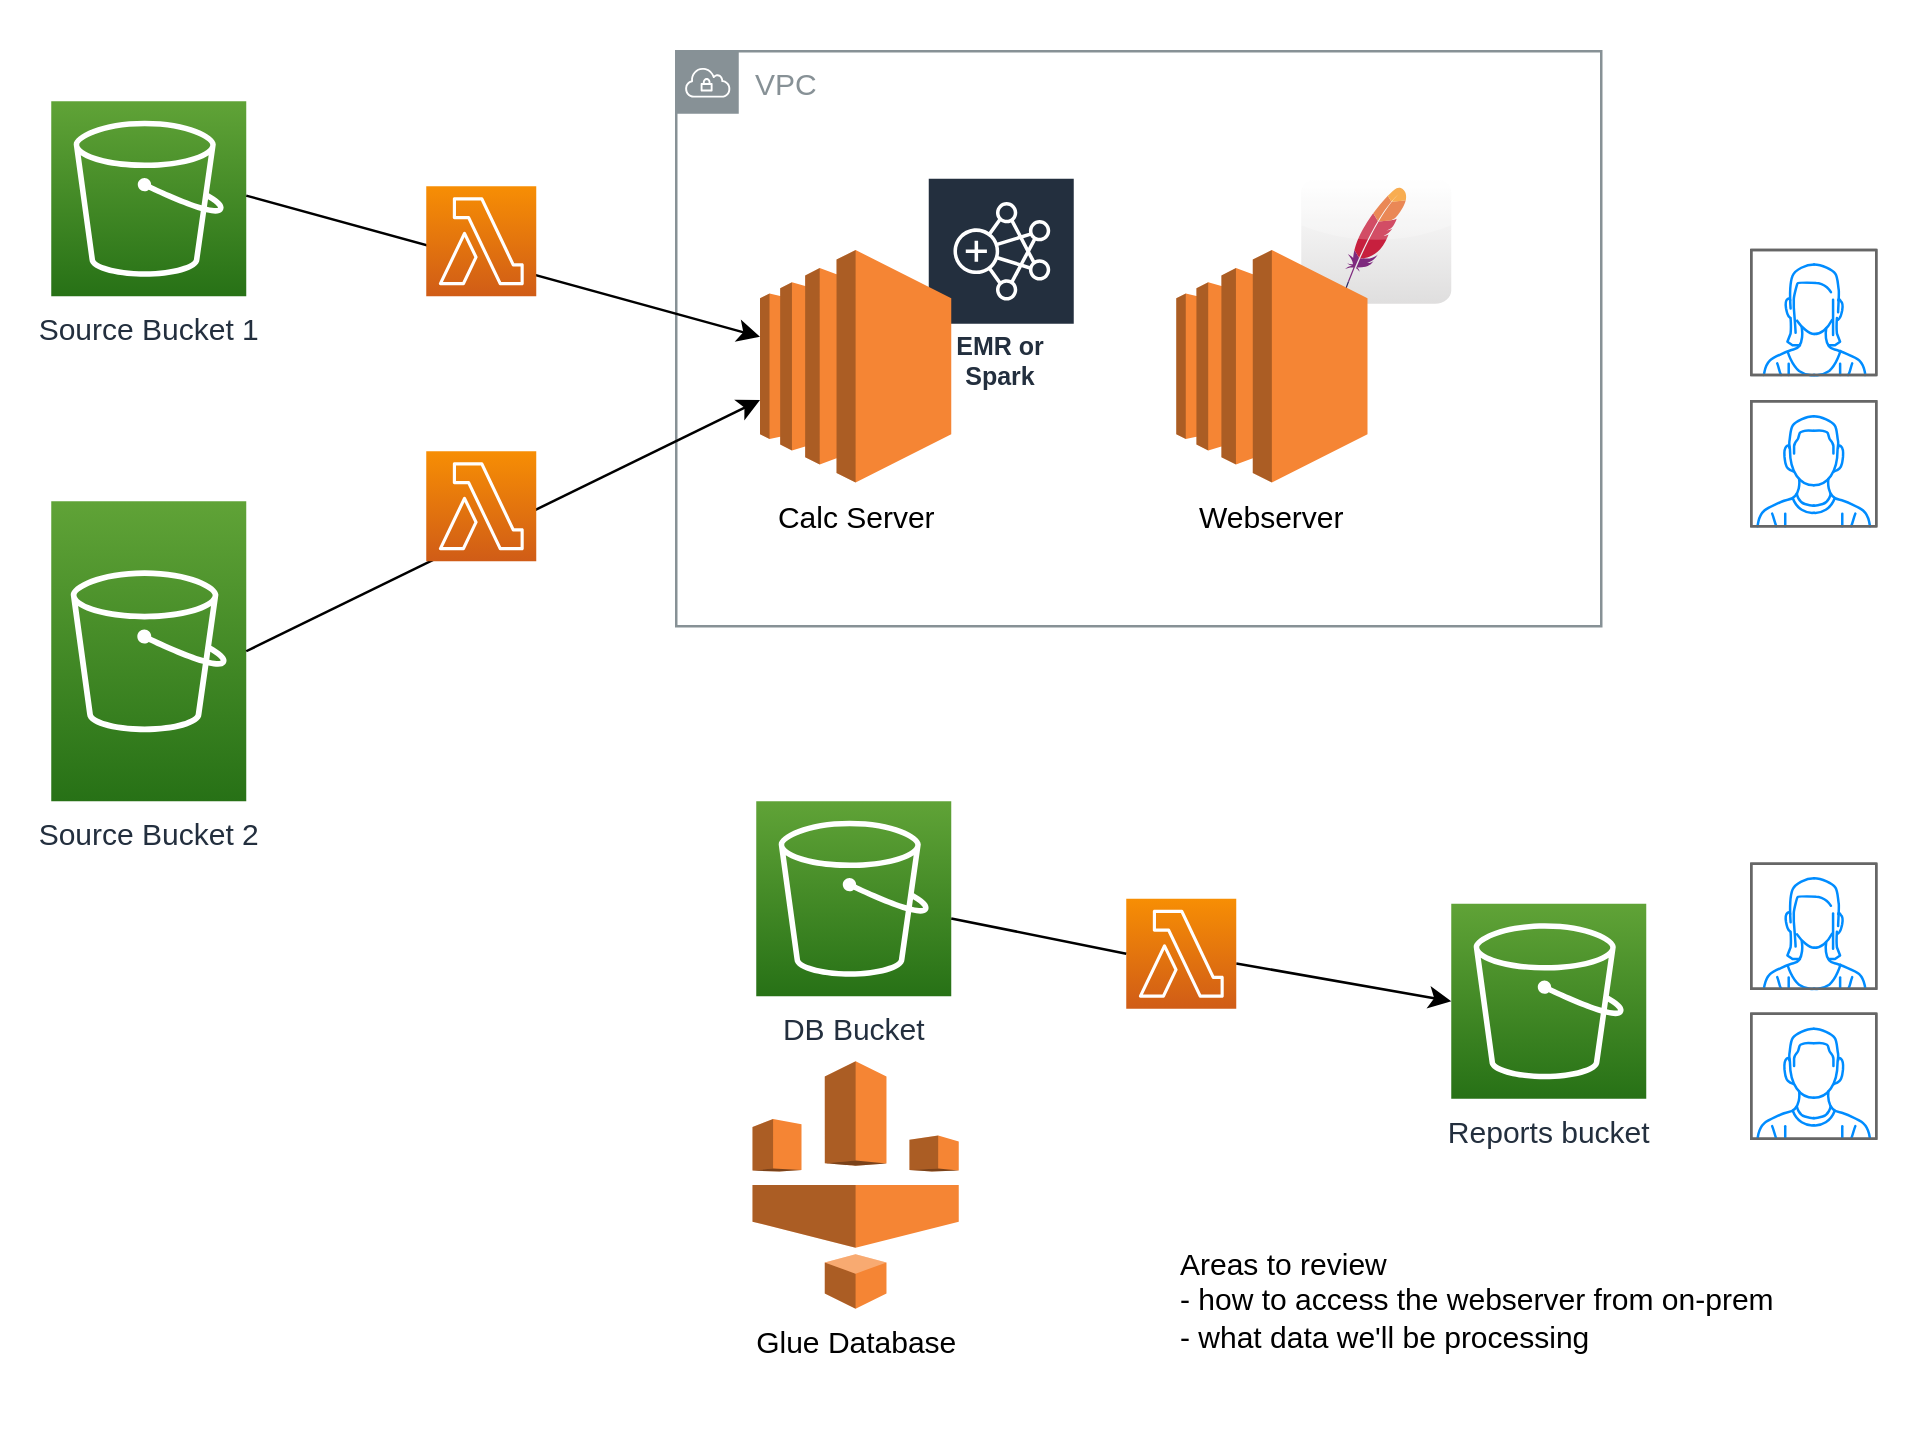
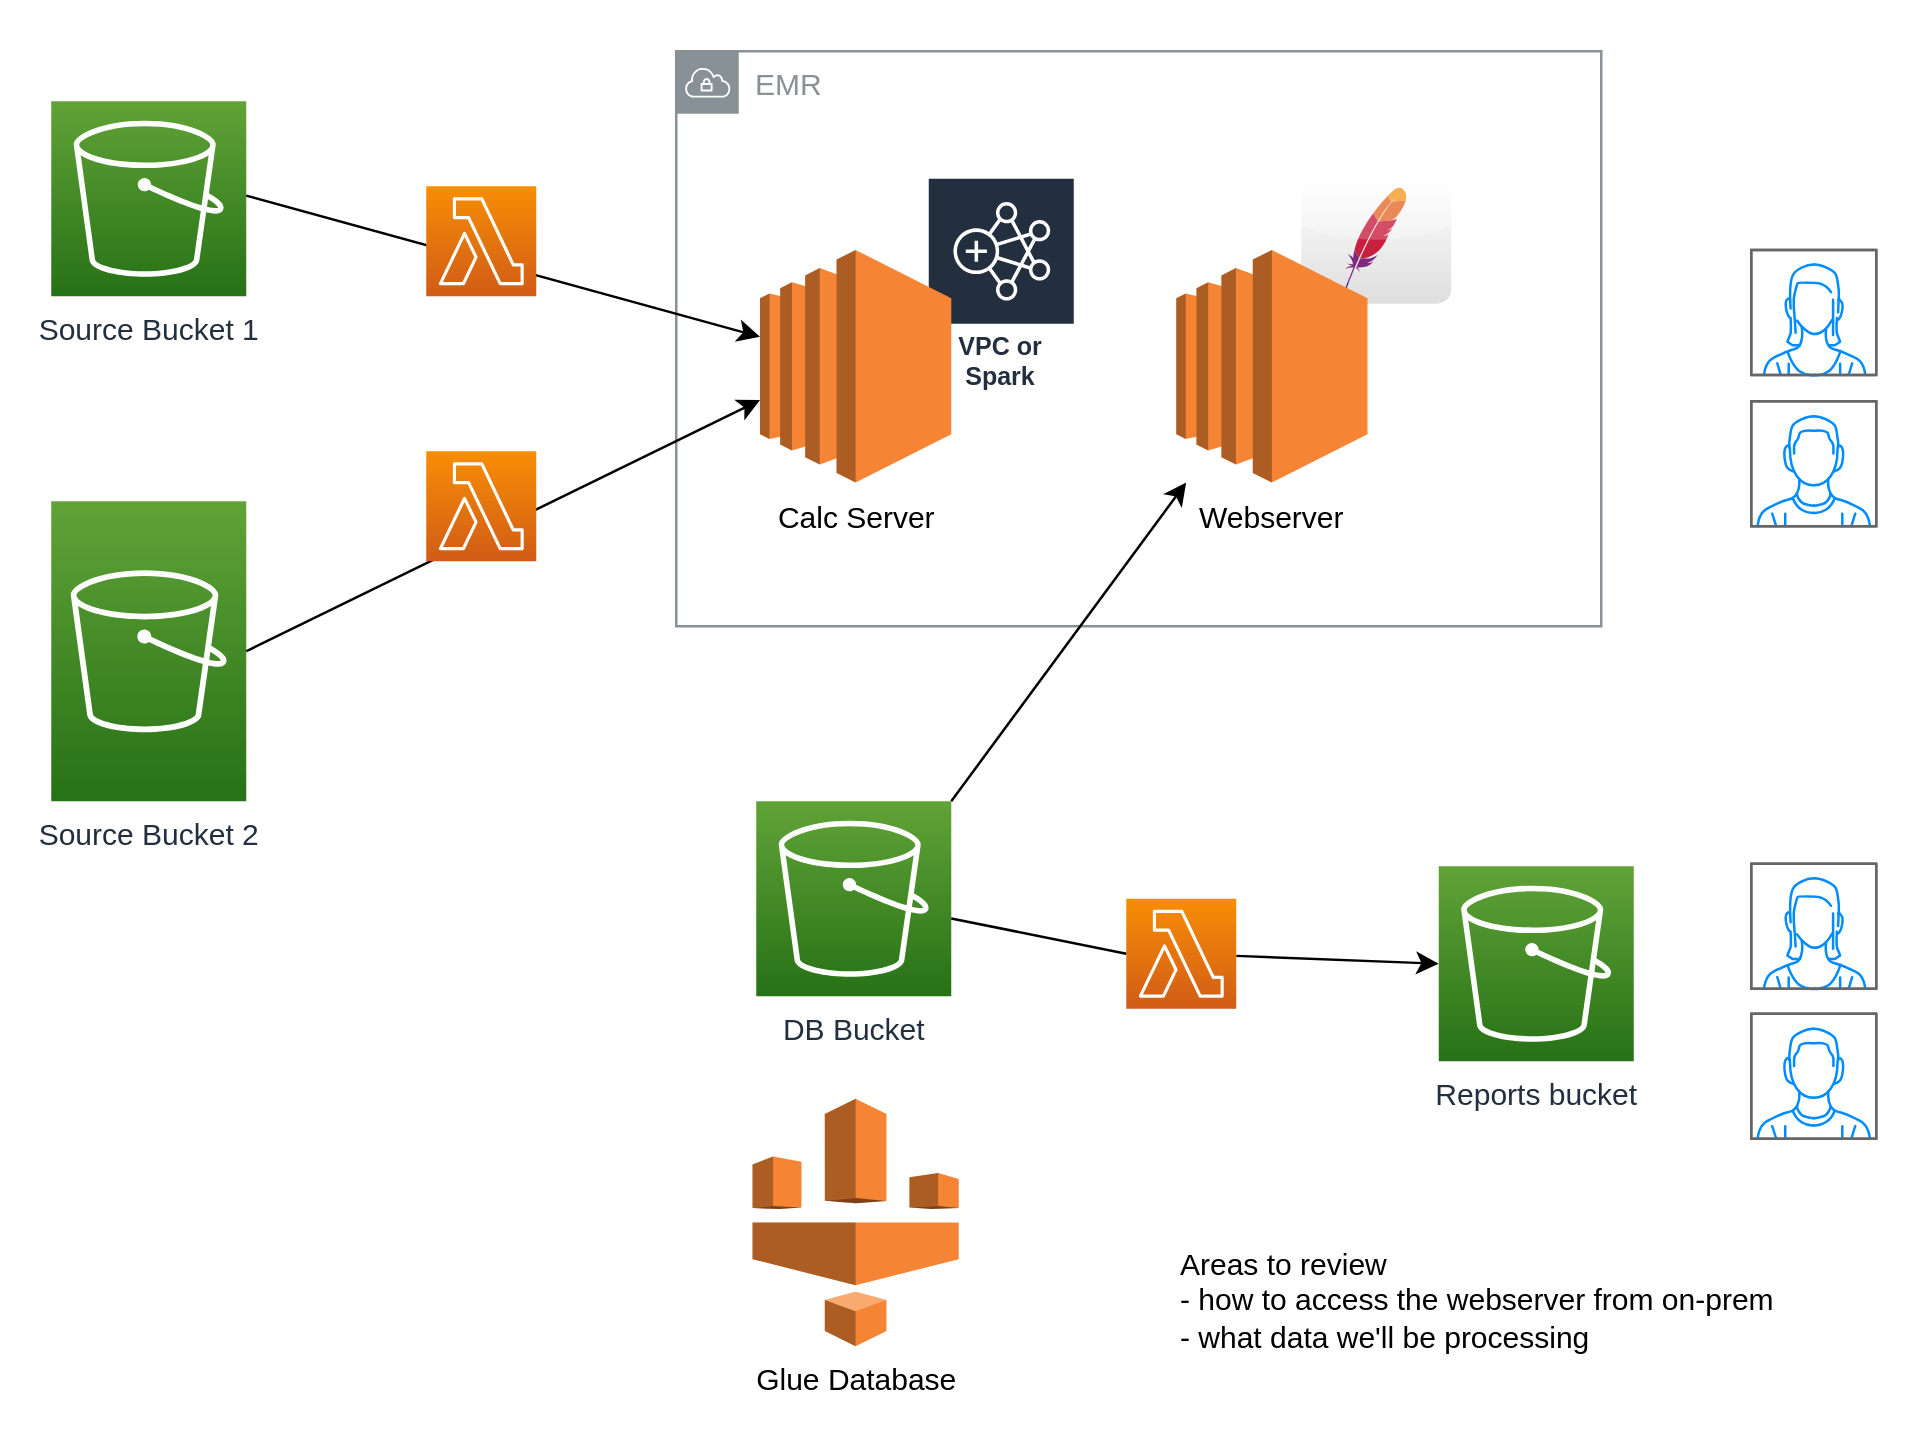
node "VPC": label "VPC" -> "EMR"
node "EMR or Spark": label "EMR or Spark" -> "VPC or Spark"
edge "DB Bucket" -> "Webserver": added
node "Reports bucket": moved (1549, 1001) -> (1536, 964)
node "Glue Database": moved (856, 1185) -> (856, 1223)
